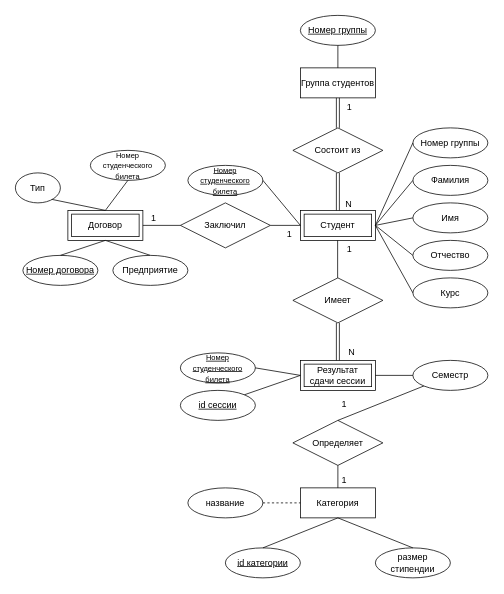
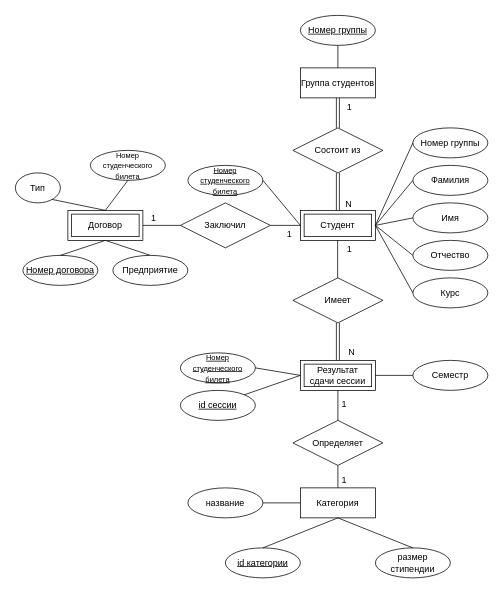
edge "Семестр" -- "Определяет": now "Результат сдачи сессии" -- "Определяет"
edge "название" -- "Категория": style dashed -> solid
